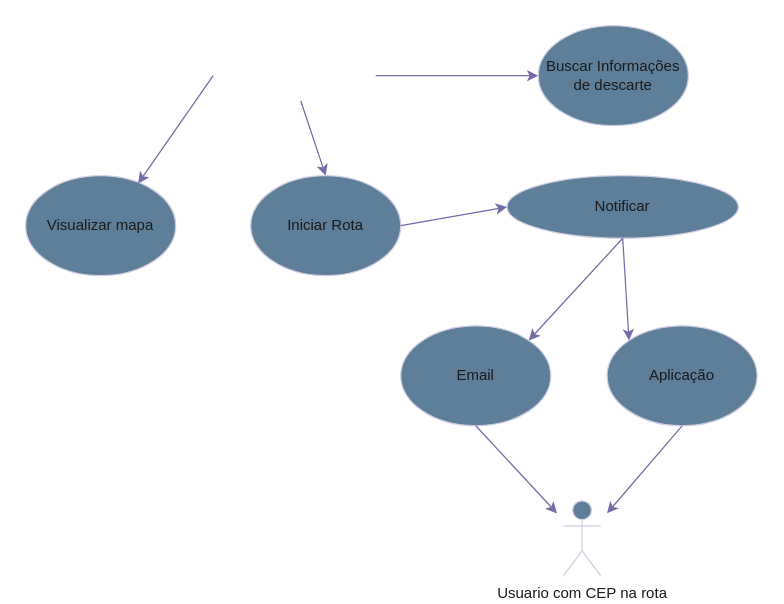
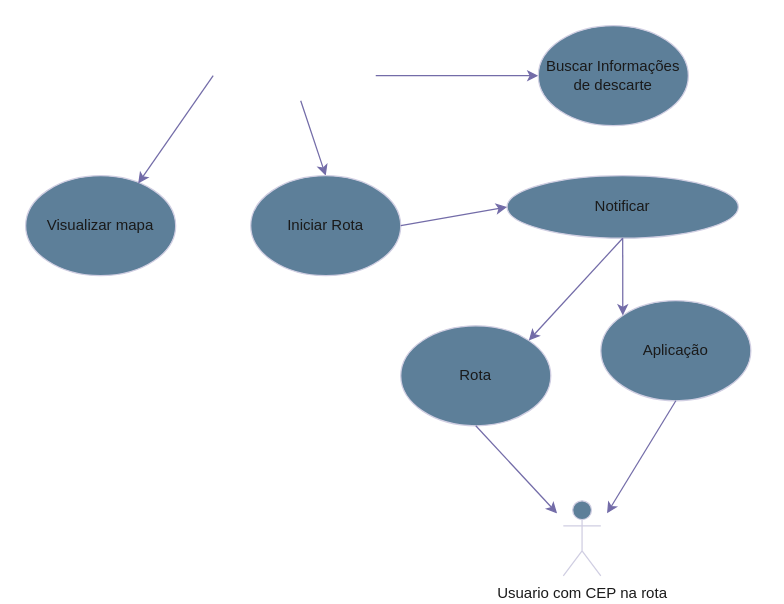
node "Email": label "Email" -> "Rota"
node "Aplicação": moved (682, 376) -> (676, 351)
